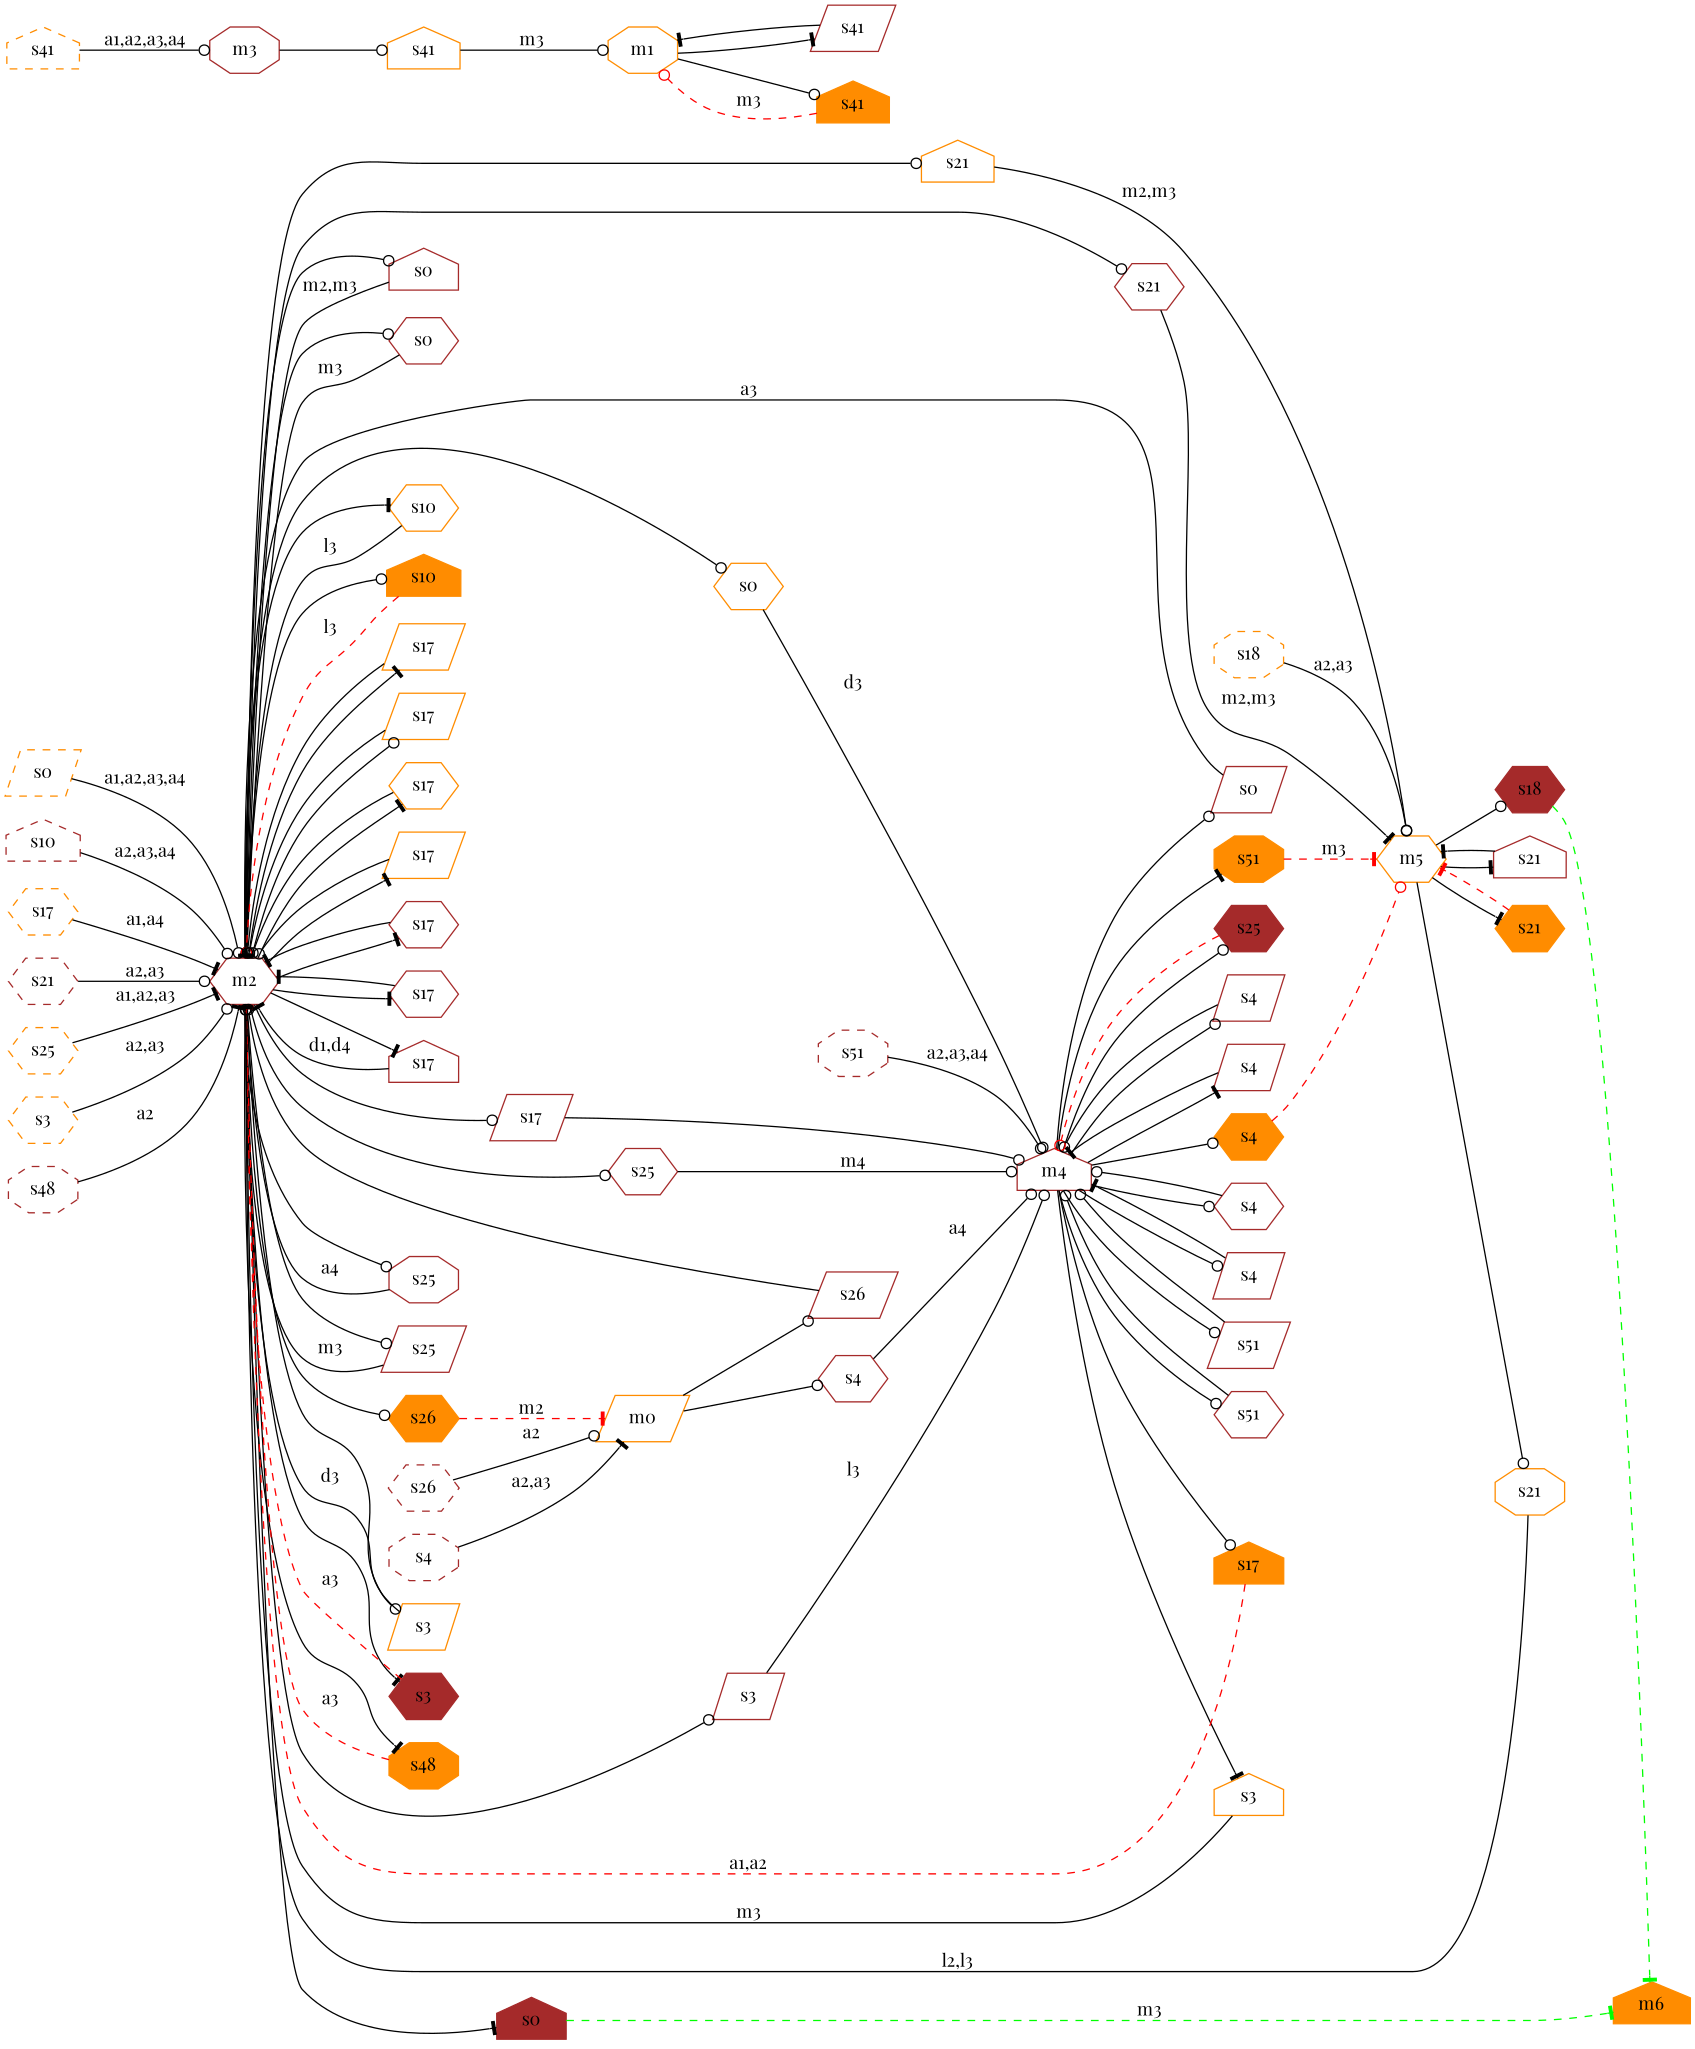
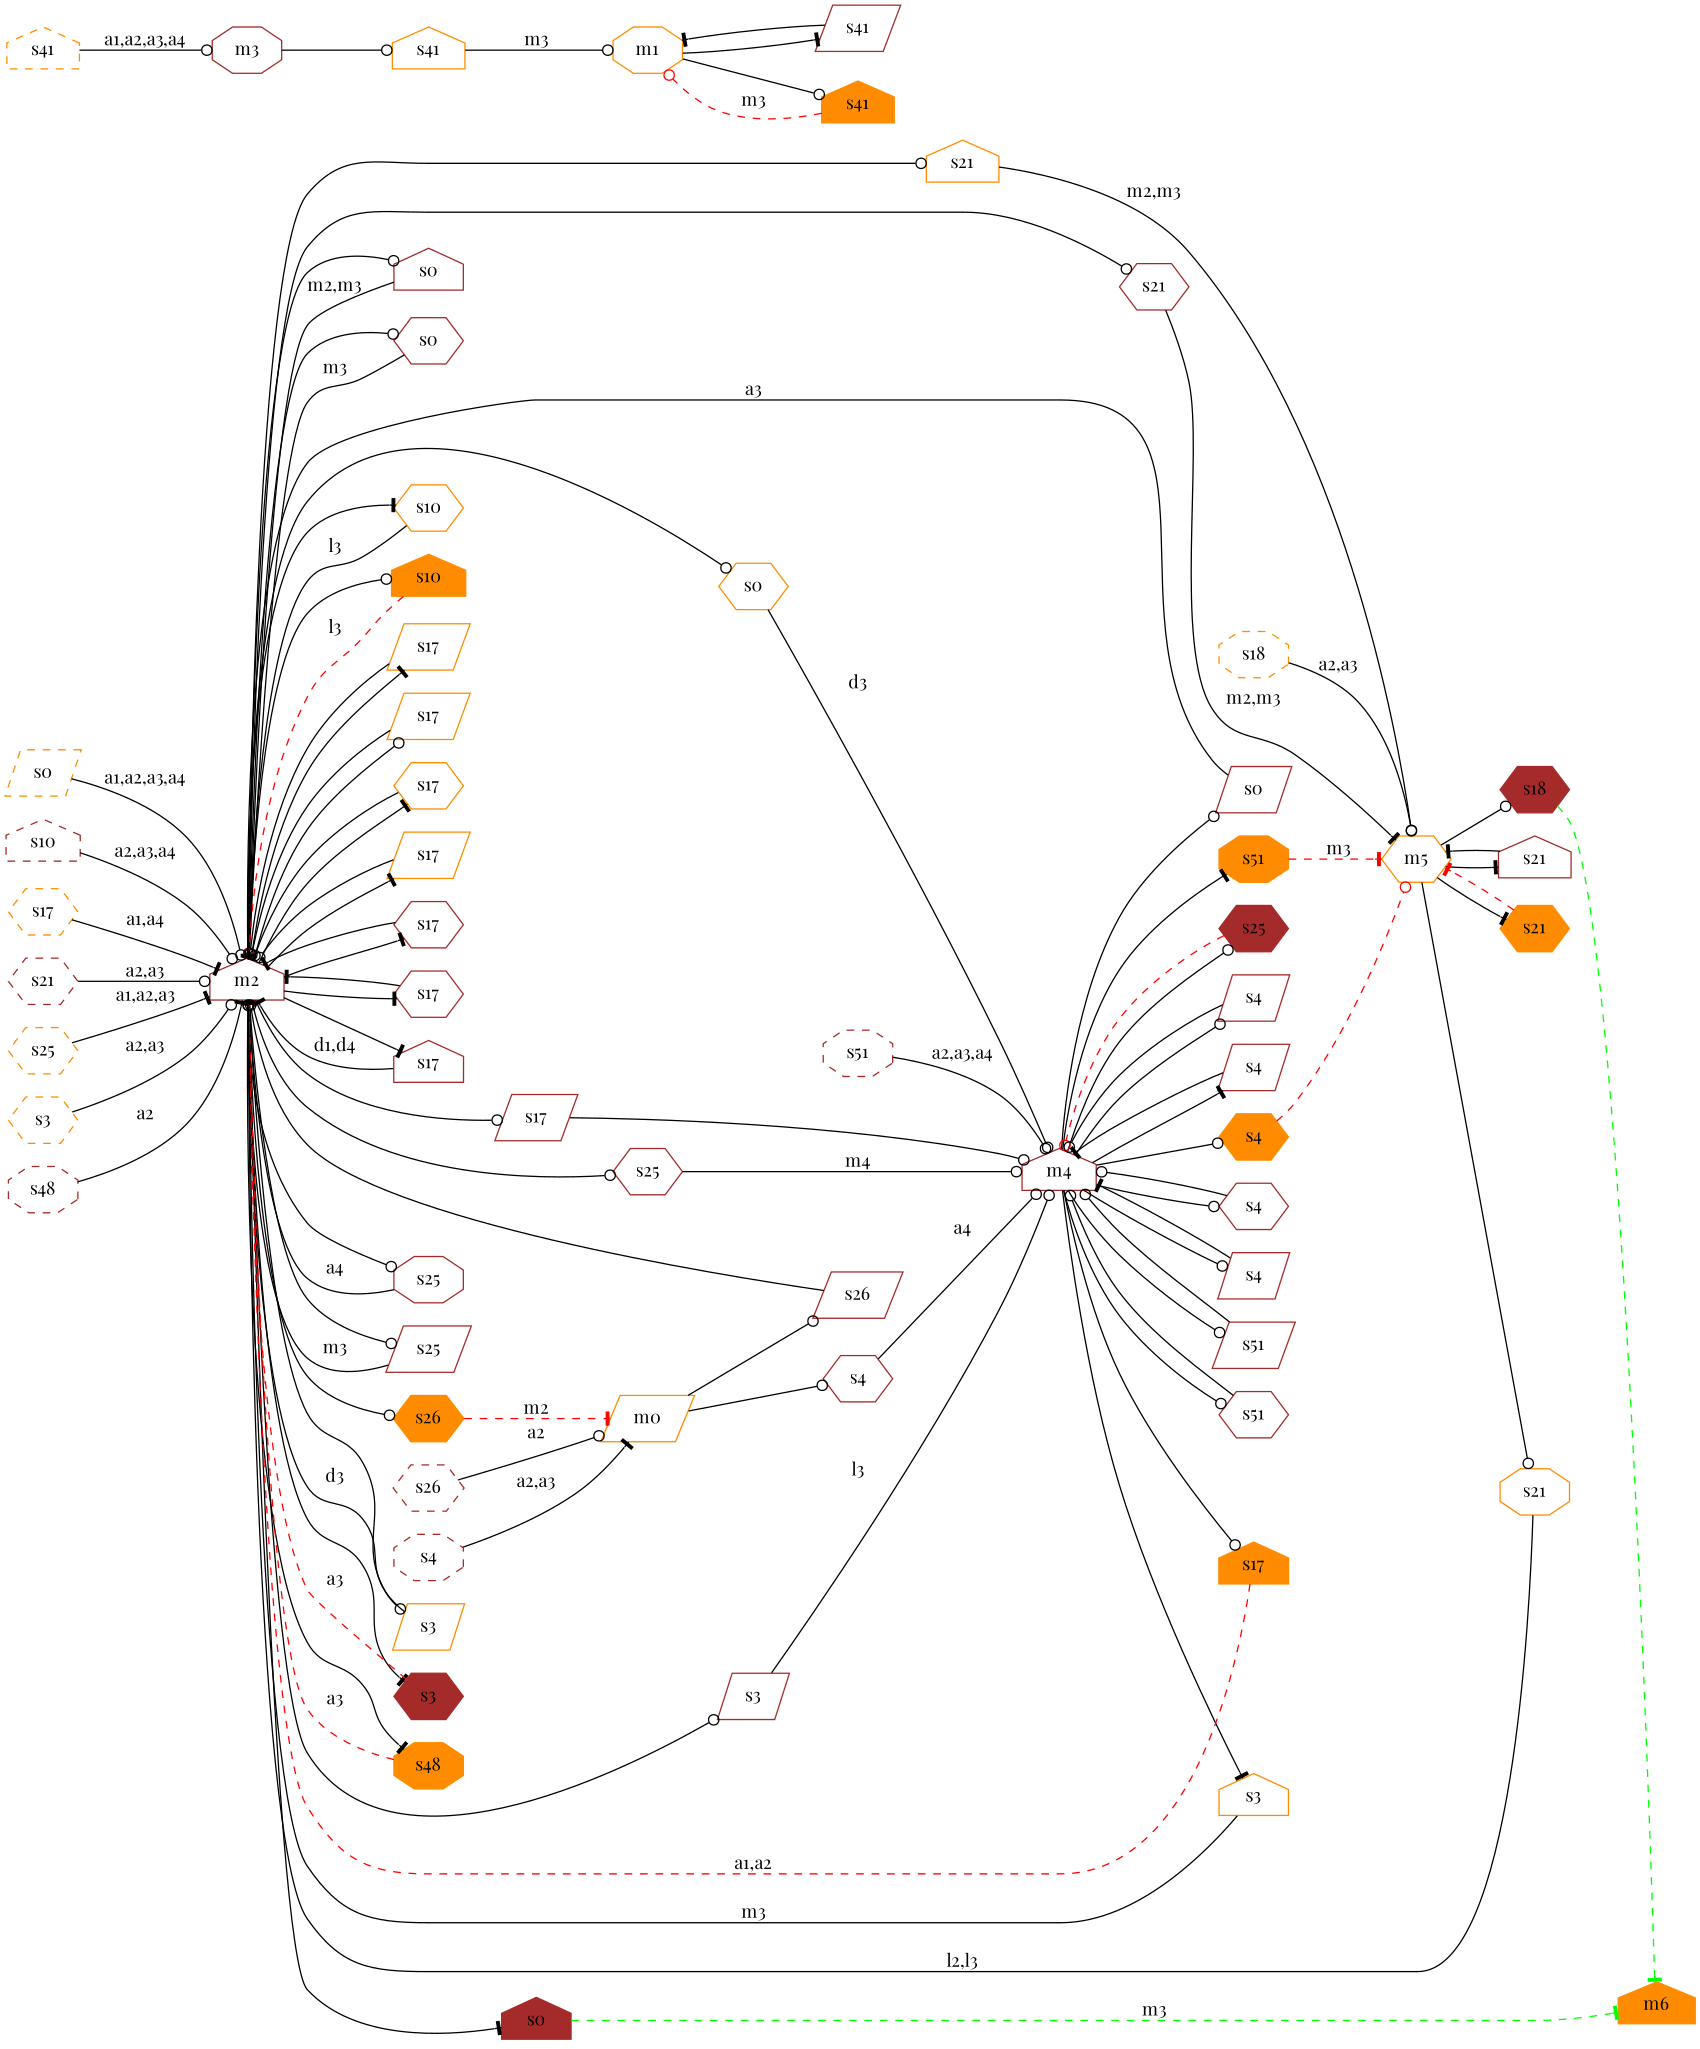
node "m2": shape hexagon -> house
